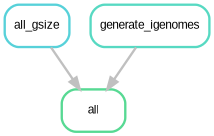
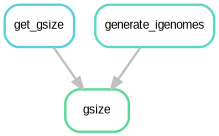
node "all_gsize": label "all_gsize" -> "get_gsize"
node "all": label "all" -> "gsize"
